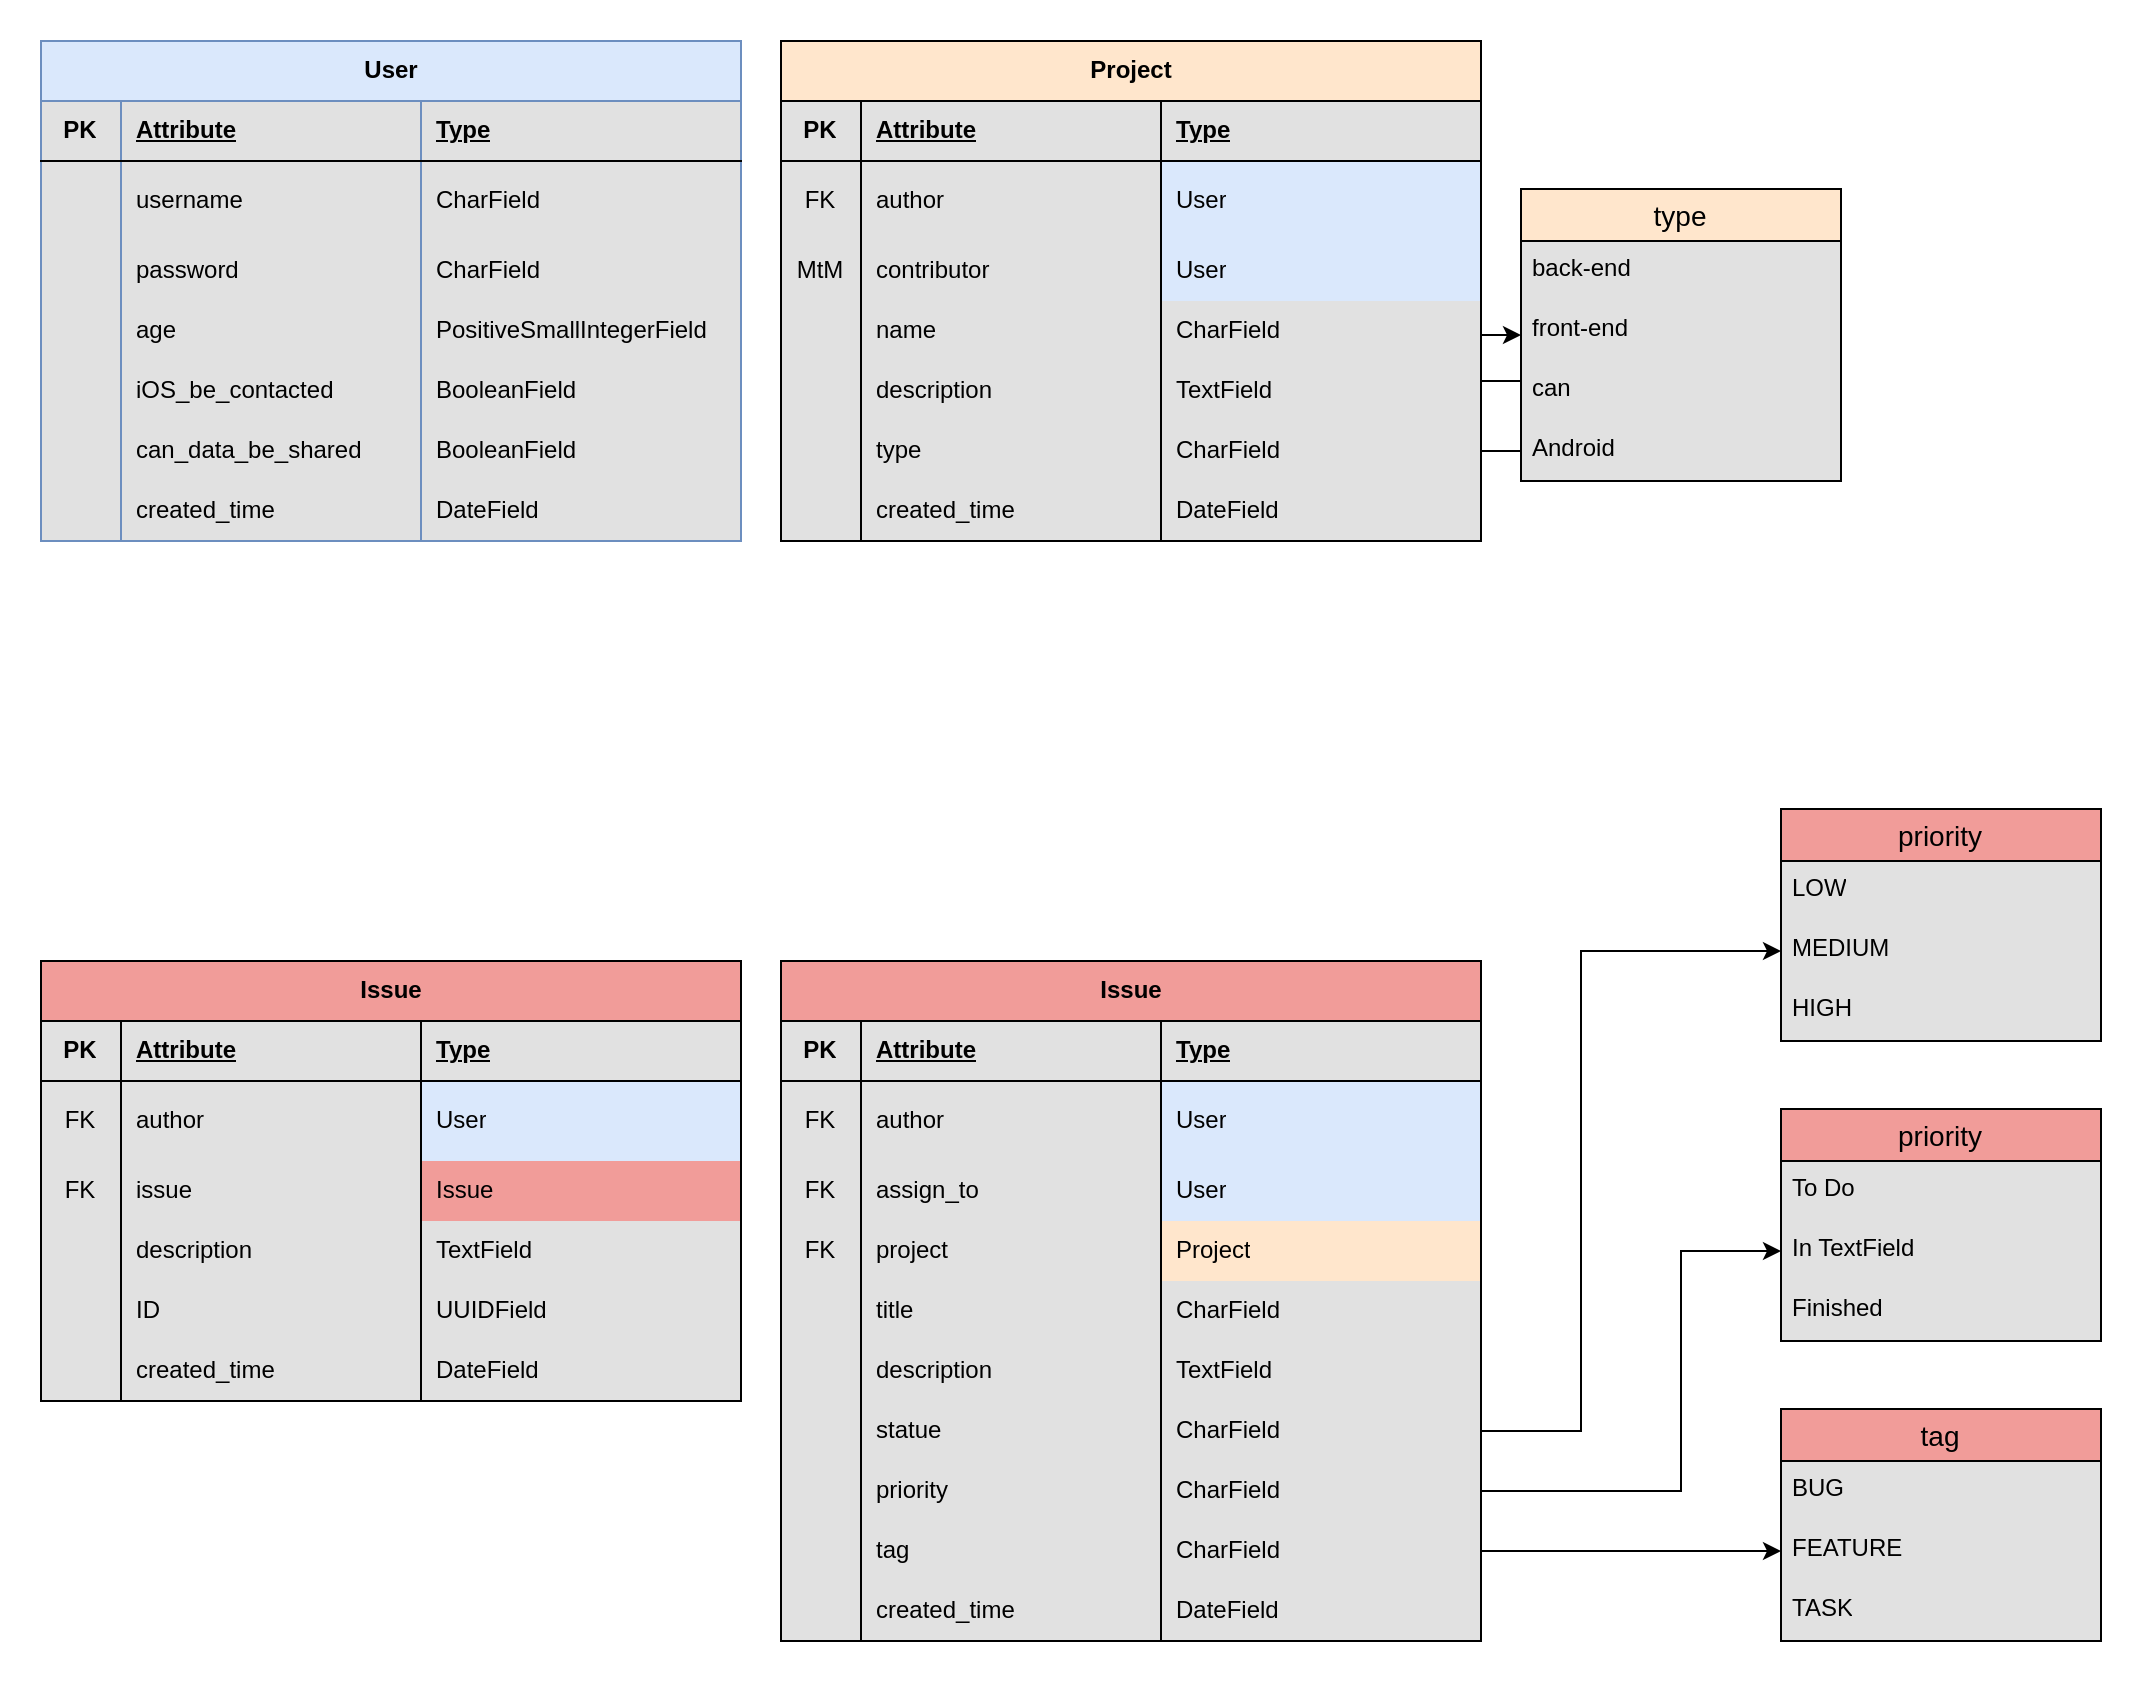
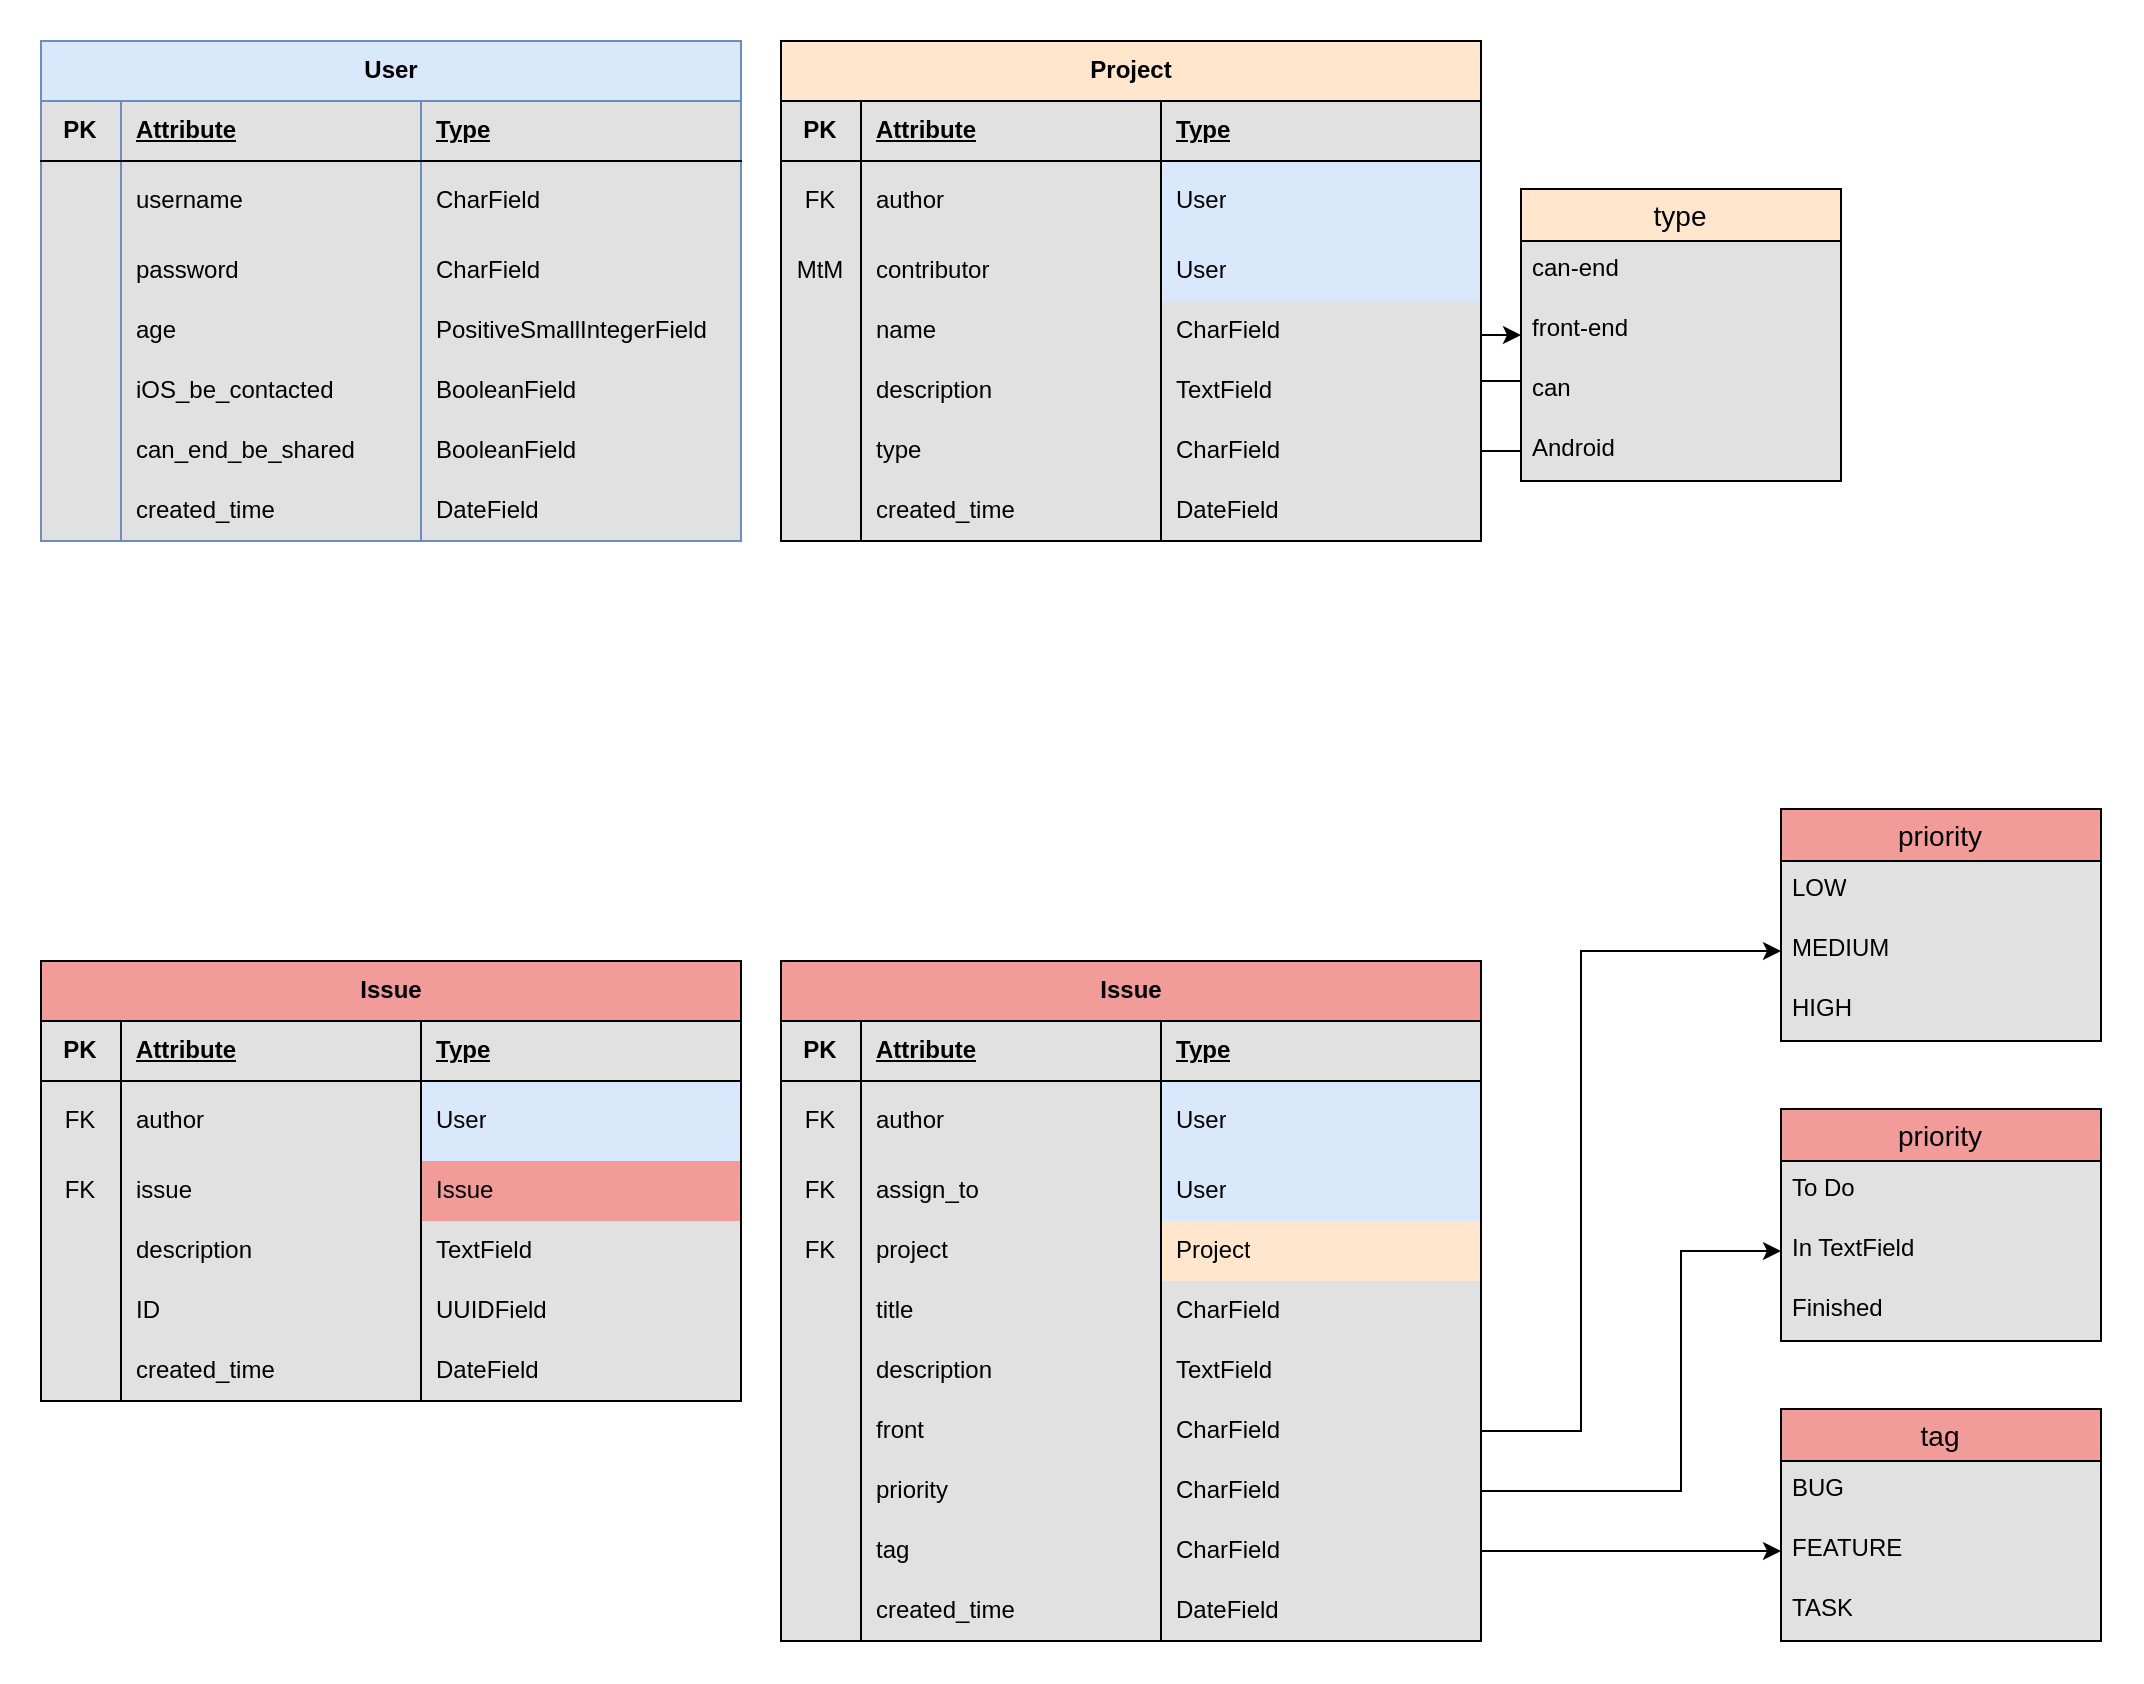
node "back-end": label "back-end" -> "can-end"
node "can_data_be_shared": label "can_data_be_shared" -> "can_end_be_shared"
node "statue": label "statue" -> "front"
